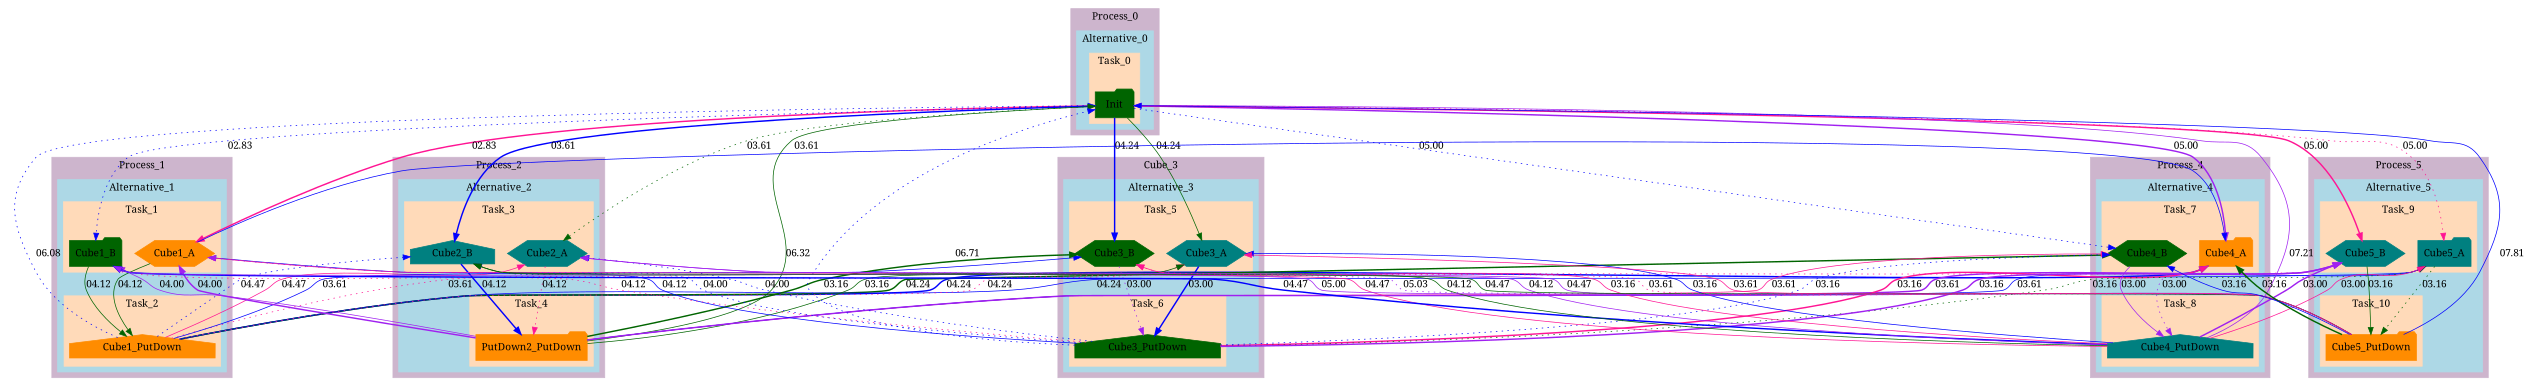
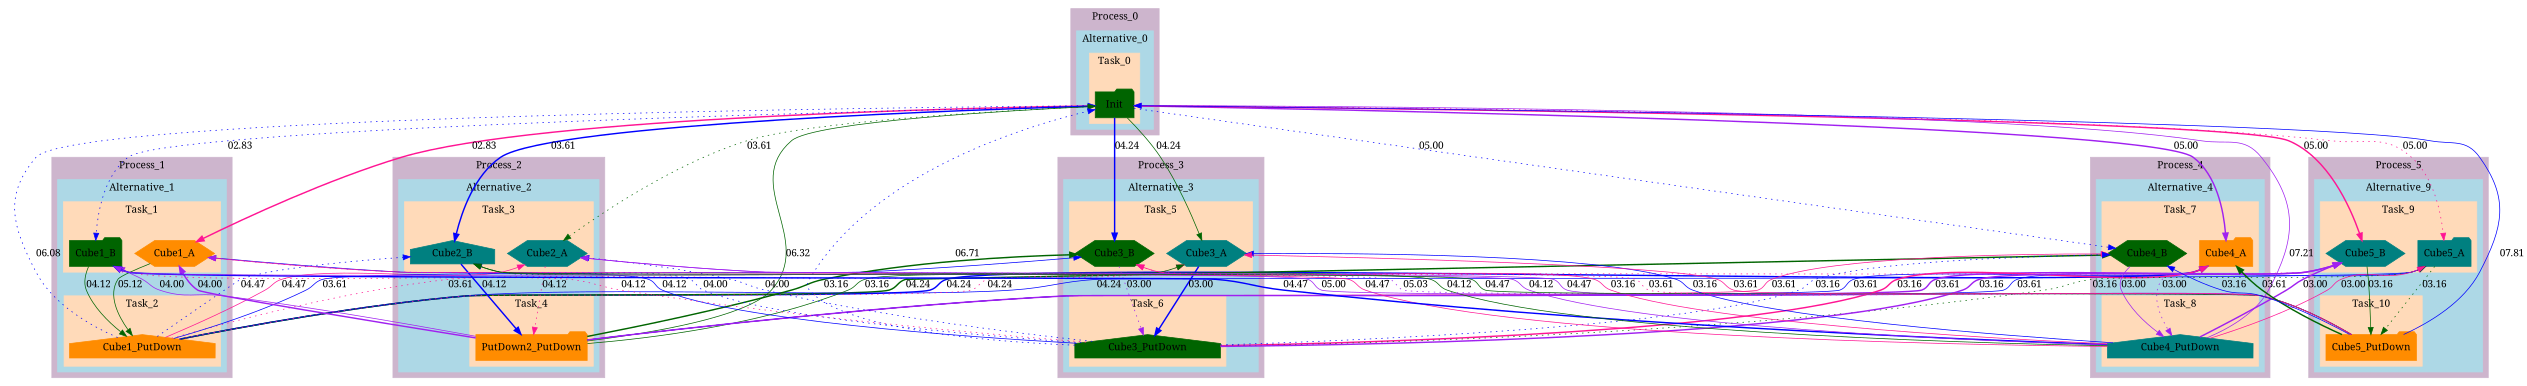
edge "Cube1_A" -> "Cube4_A": now "PutDown2_PutDown" -> "Cube4_A"
cluster "Cube_3": label "Cube_3" -> "Process_3"
cluster "Alternative_5": label "Alternative_5" -> "Alternative_9"
edge "Cube1_A" -> "Cube1_PutDown": label "04.12" -> "05.12"
edge "Cube5_PutDown" -> "Cube4_A": label "03.16" -> "03.61"
